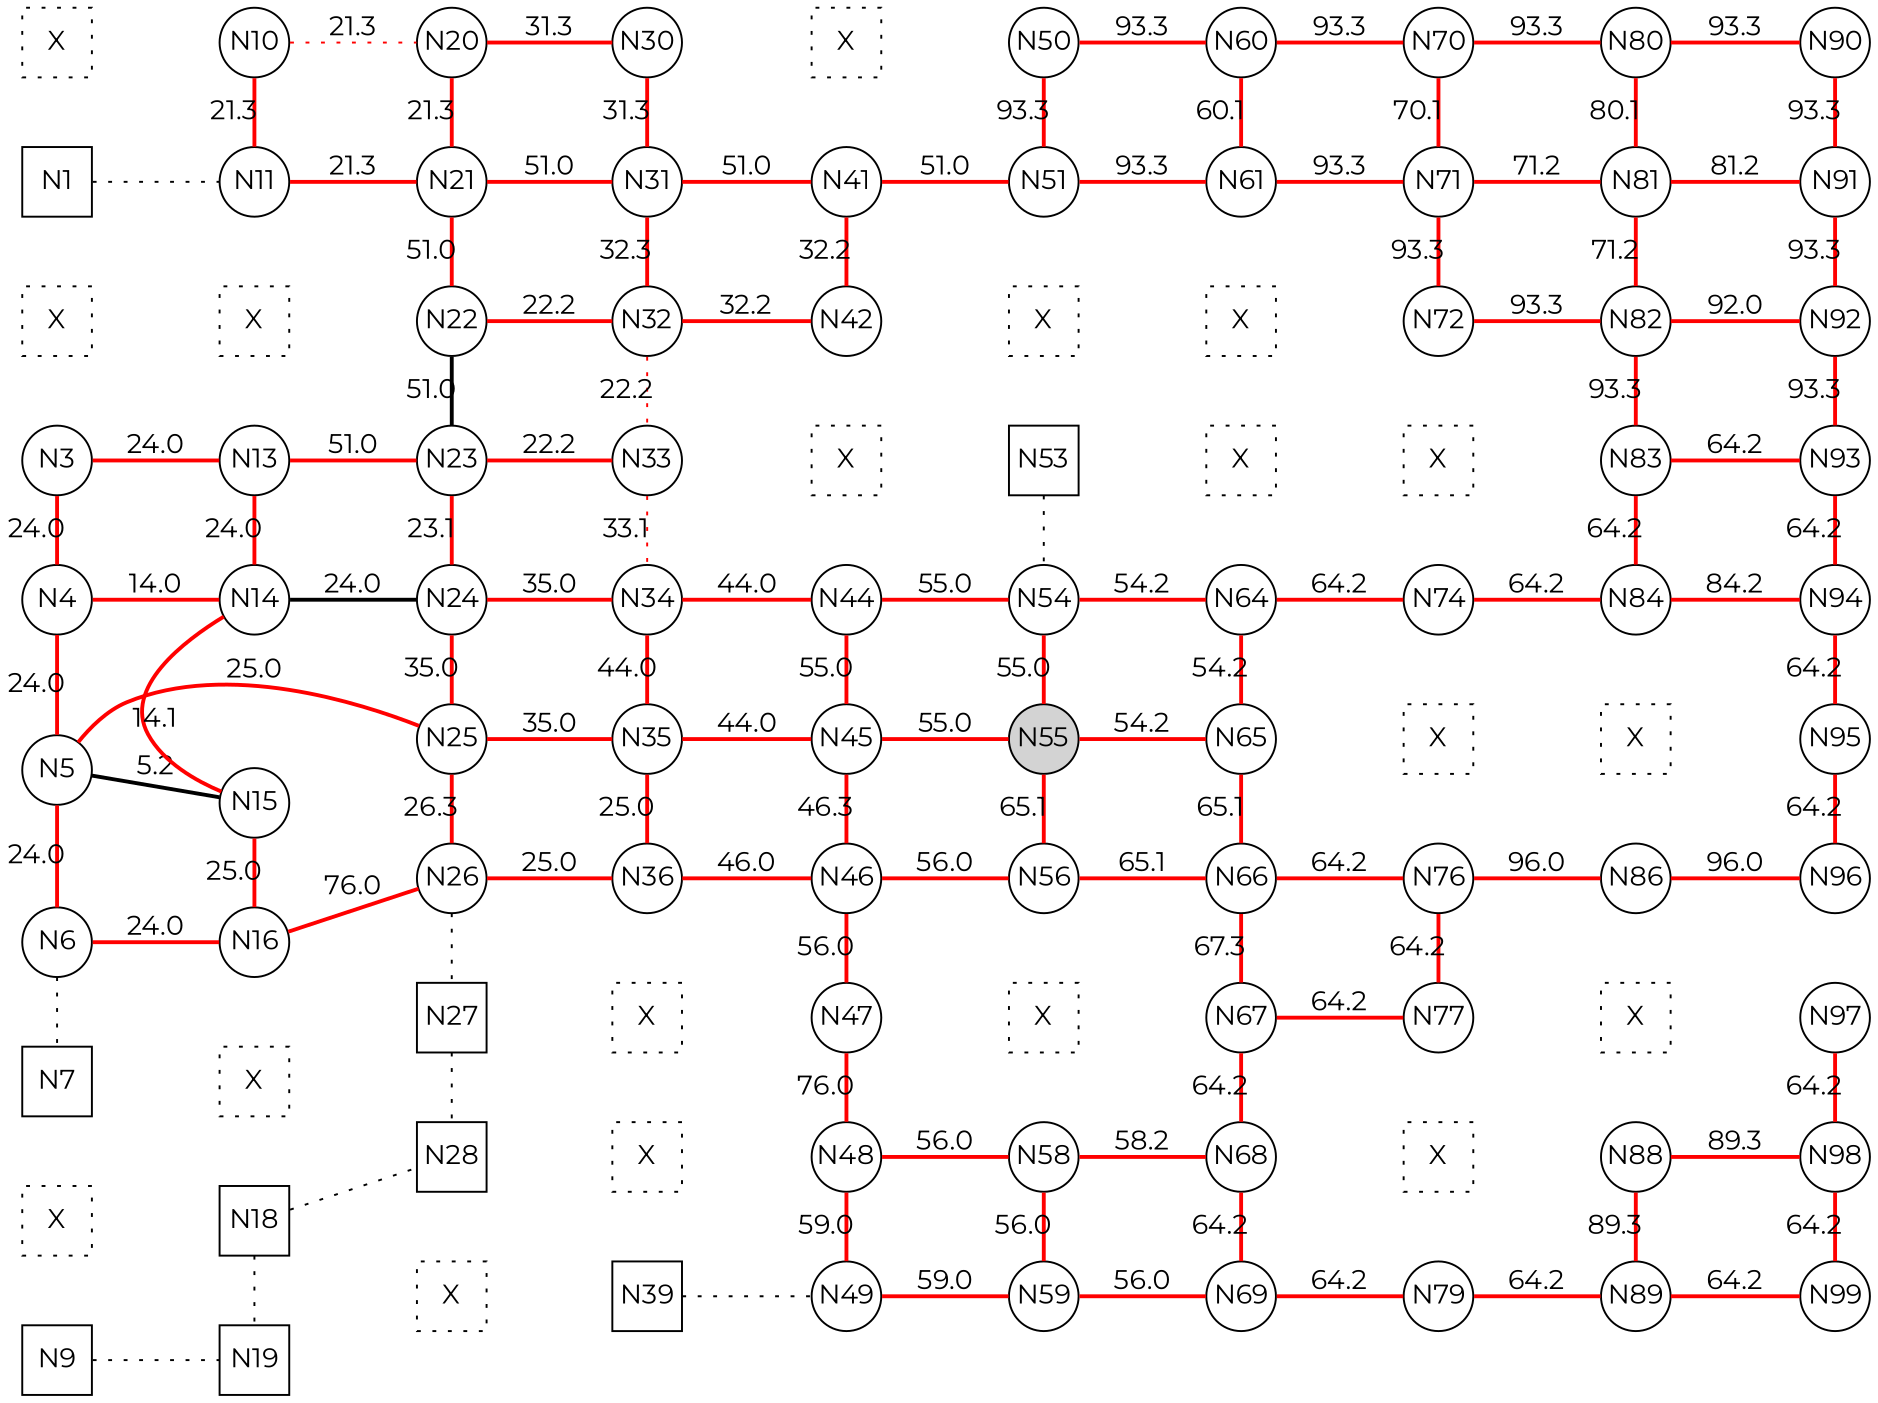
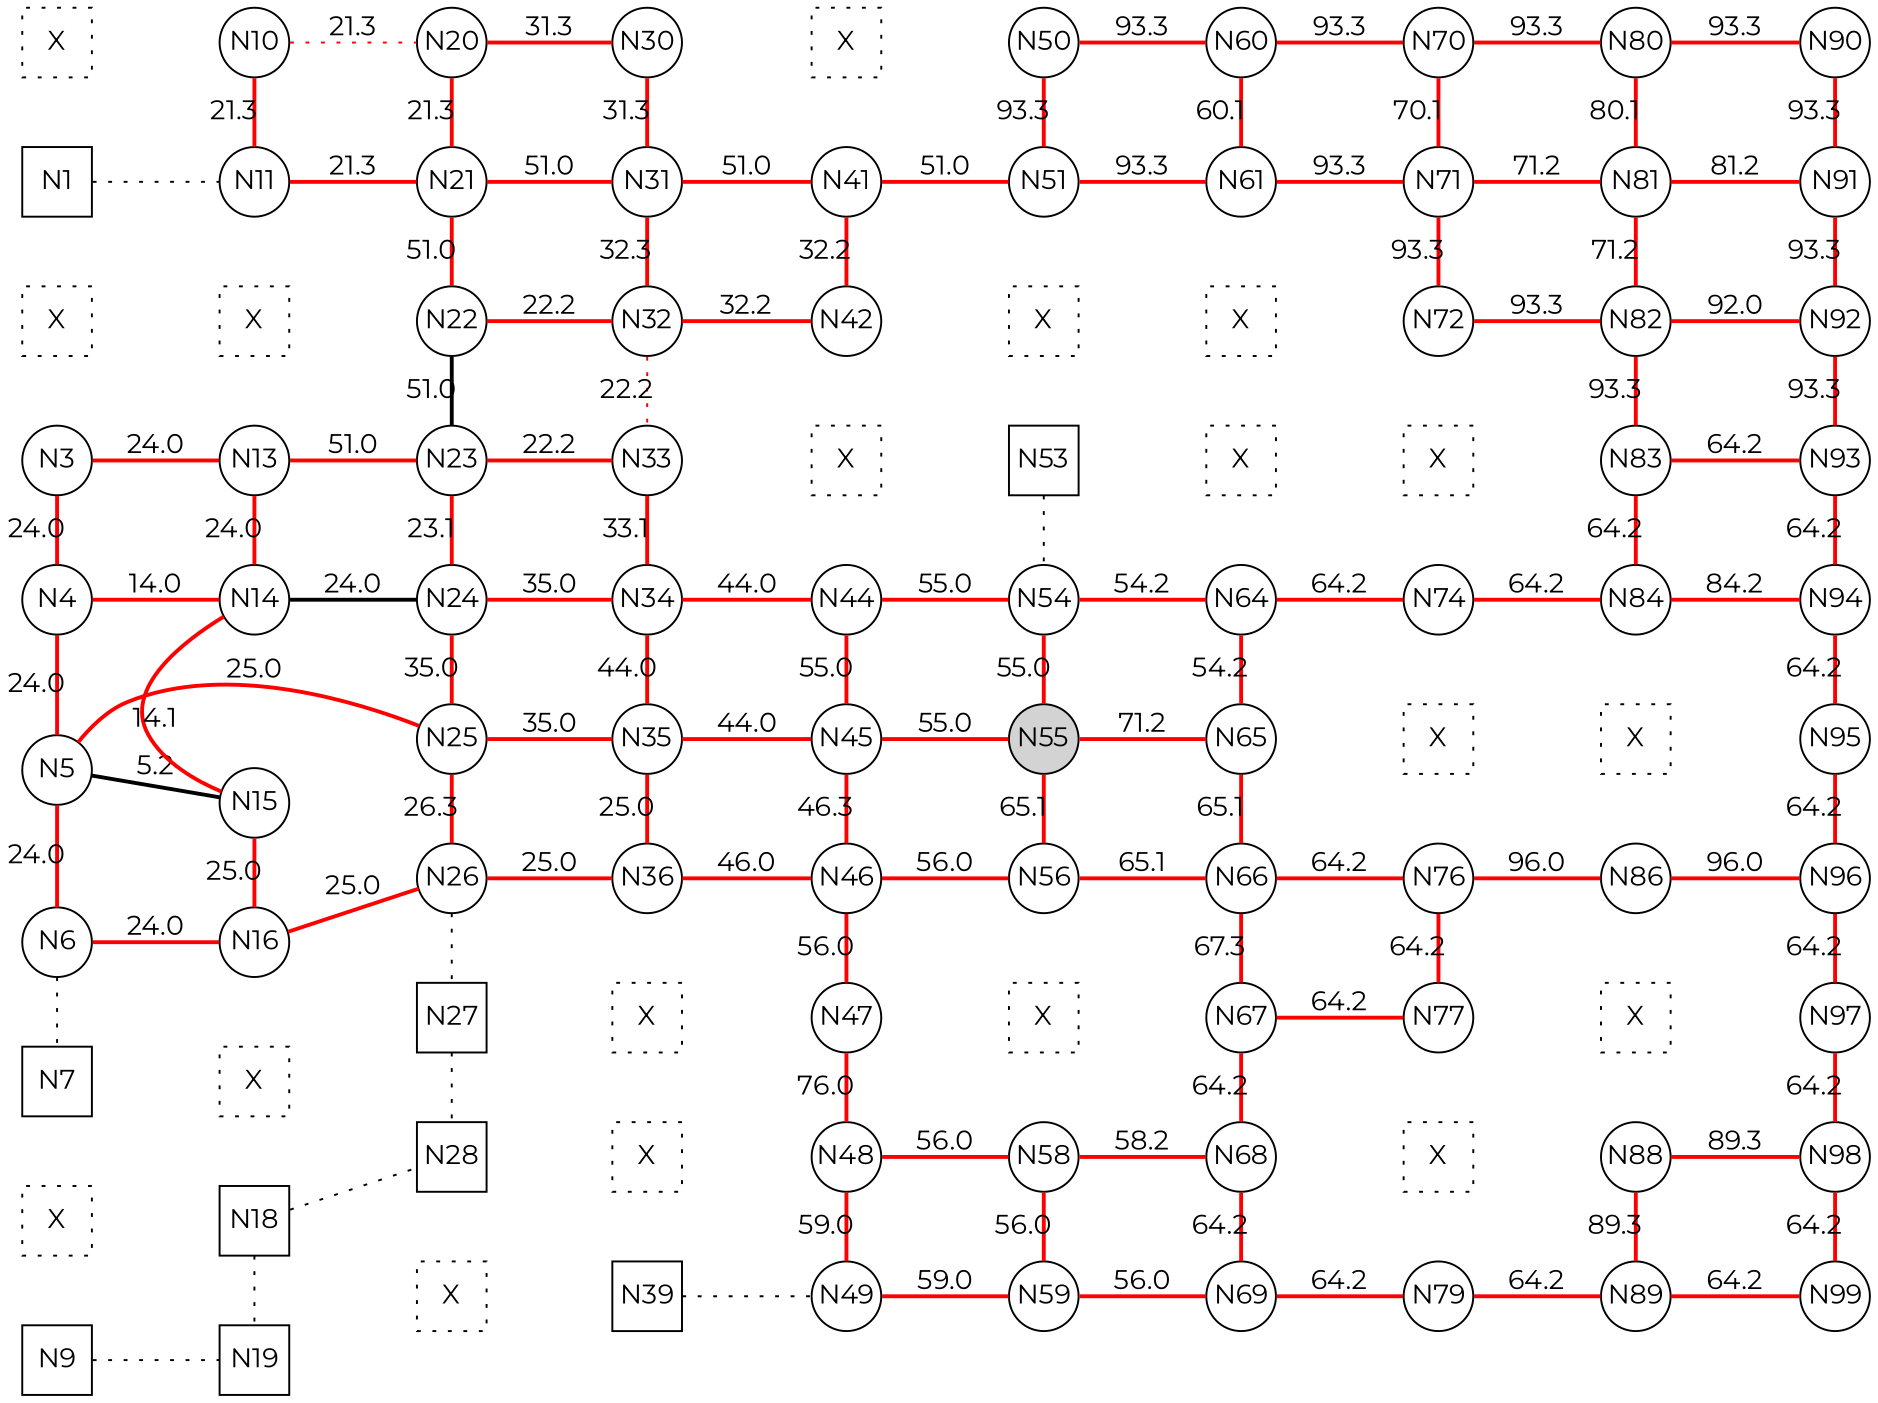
edge "N33" -- "N34": style dotted -> bold
edge "N55" -- "N65": label "54.2" -> "71.2"
edge "N26" -- "N16": label "76.0" -> "25.0"
edge "N96" -- "N97": added, label "64.2"
